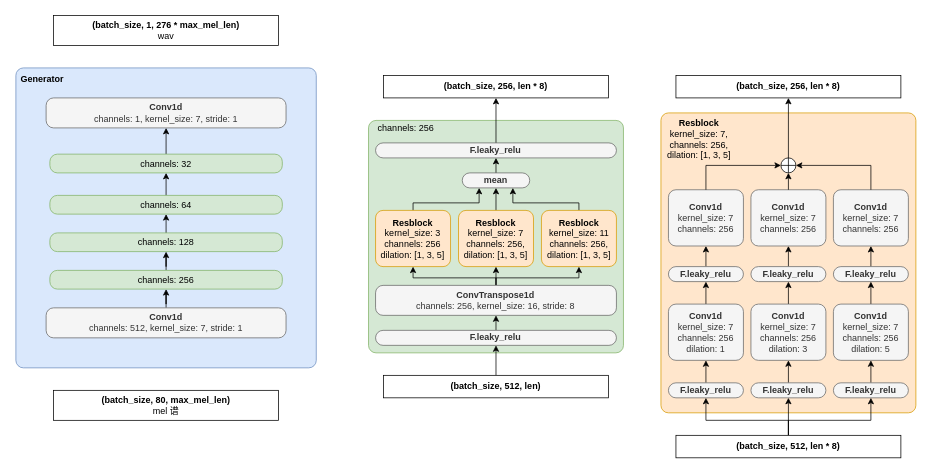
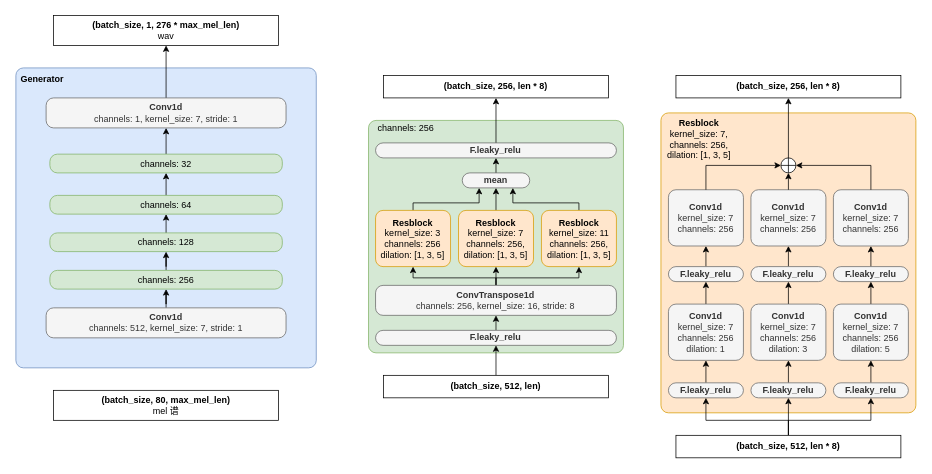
edge "Conv1d channels: 1, kernel_size: 7, stride: 1" -> "(batch_size, 1, 276 * max_mel_len) wav": added
